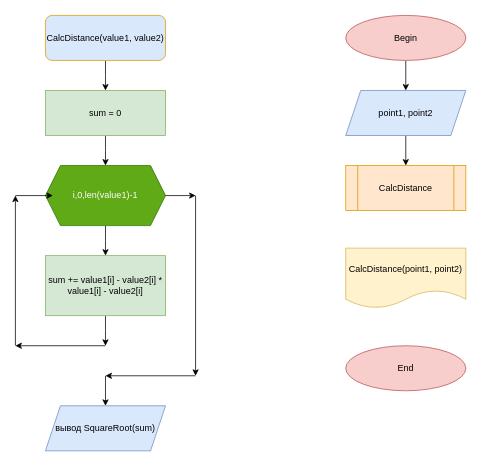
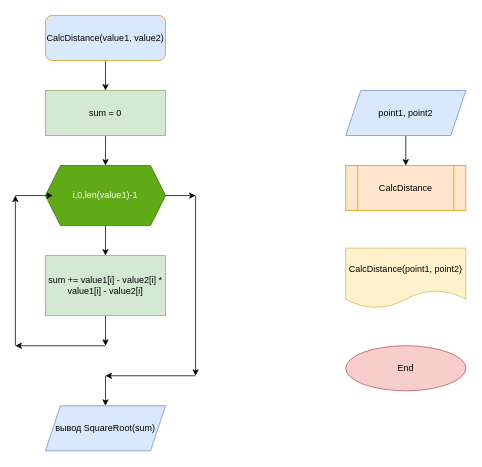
node "Begin": removed
edge "Begin" -> "point1, point2": removed
